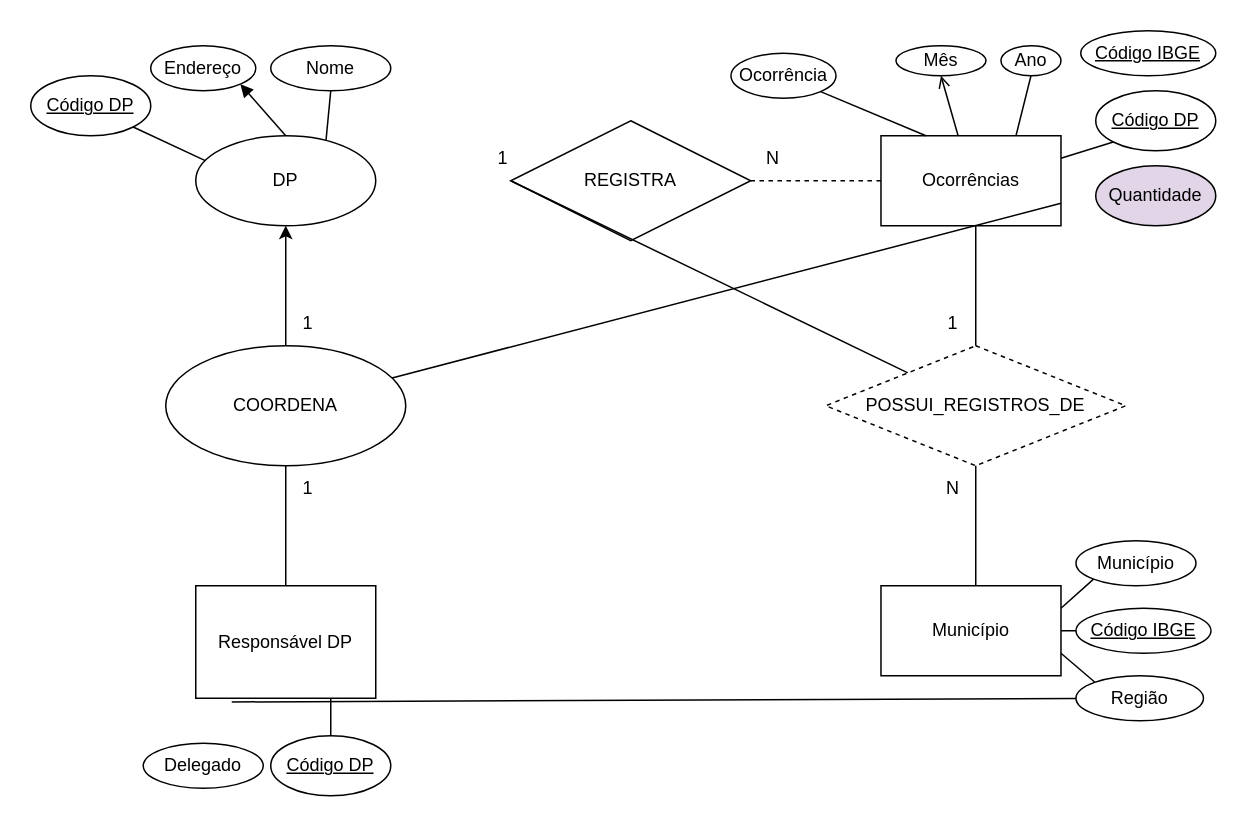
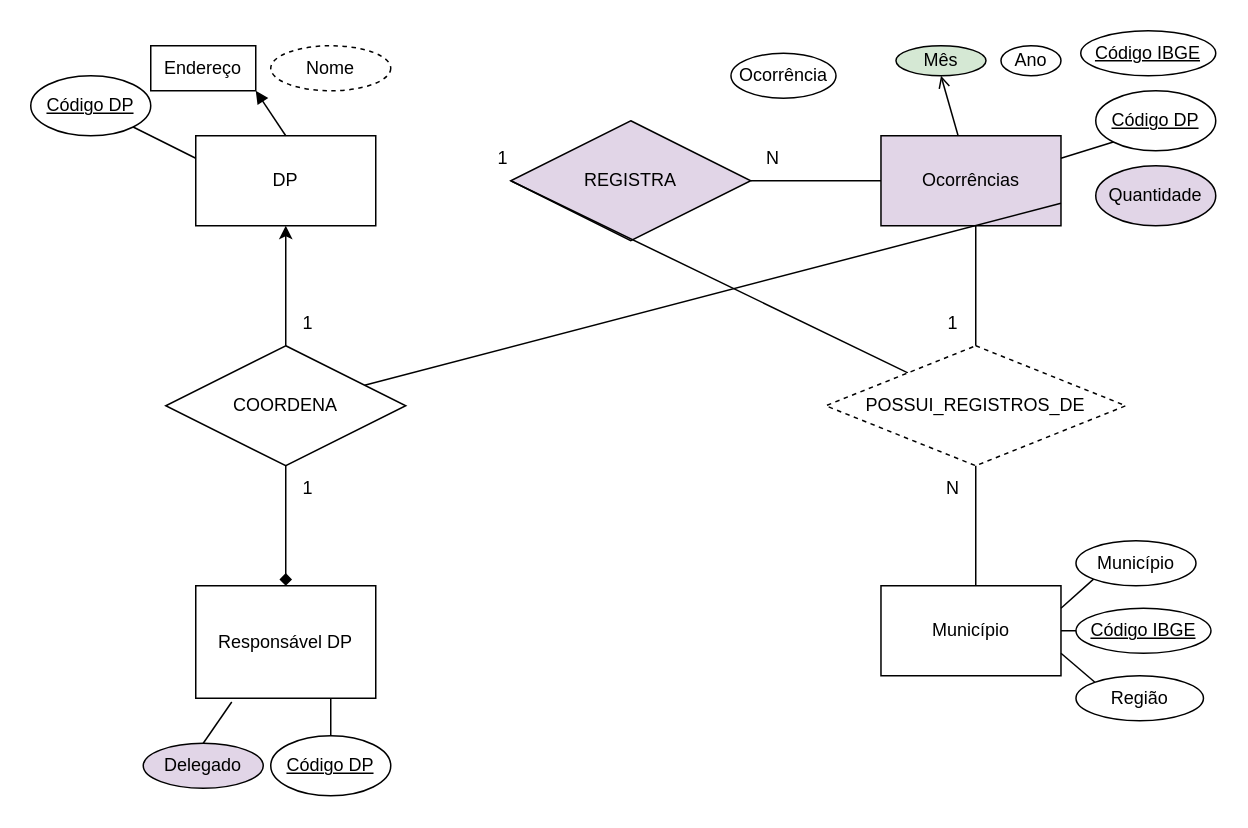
node "Mês": fillcolor #ffffff -> #d5e8d4
node "Endereço": shape ellipse -> rectangle
node "Nome": style solid -> dashed
edge "Ano" -- "Ocorrências": removed
edge "Ocorrência" -- "Ocorrências": removed
edge "Nome" -- "DP": removed
node "DP": shape ellipse -> rectangle
node "REGISTRA": fillcolor #ffffff -> #e1d5e7
edge "REGISTRA" -- "Ocorrências": style dashed -> solid
node "Ocorrências": fillcolor #ffffff -> #e1d5e7
node "COORDENA": shape ellipse -> diamond
edge "COORDENA" -- "Responsável DP": arrowhead none -> diamond
edge "Responsável DP" -- "Região": now "Responsável DP" -- "Delegado"
node "Delegado": fillcolor #ffffff -> #e1d5e7
